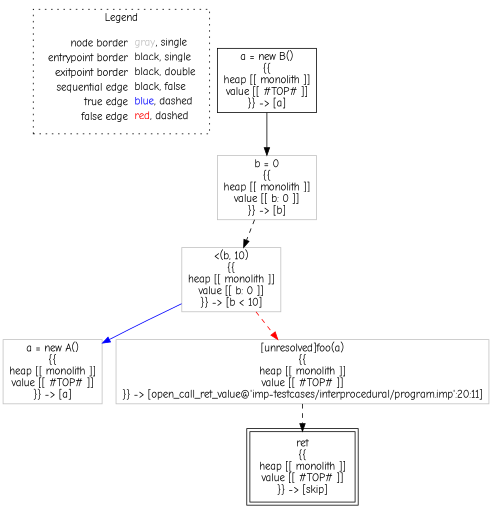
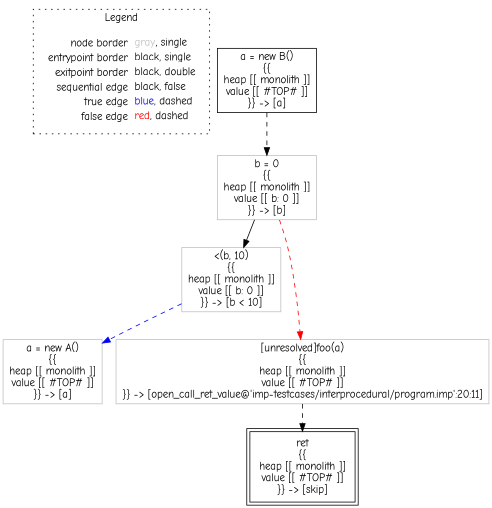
edge "a = new B()" -> "b = 0": style solid -> dashed
edge "b = 0" -> "<(b, 10)": style dashed -> solid
edge "<(b, 10)" -> "a = new A()": style solid -> dashed
edge "<(b, 10)" -> "[unresolved]foo(a)": now "b = 0" -> "[unresolved]foo(a)"
